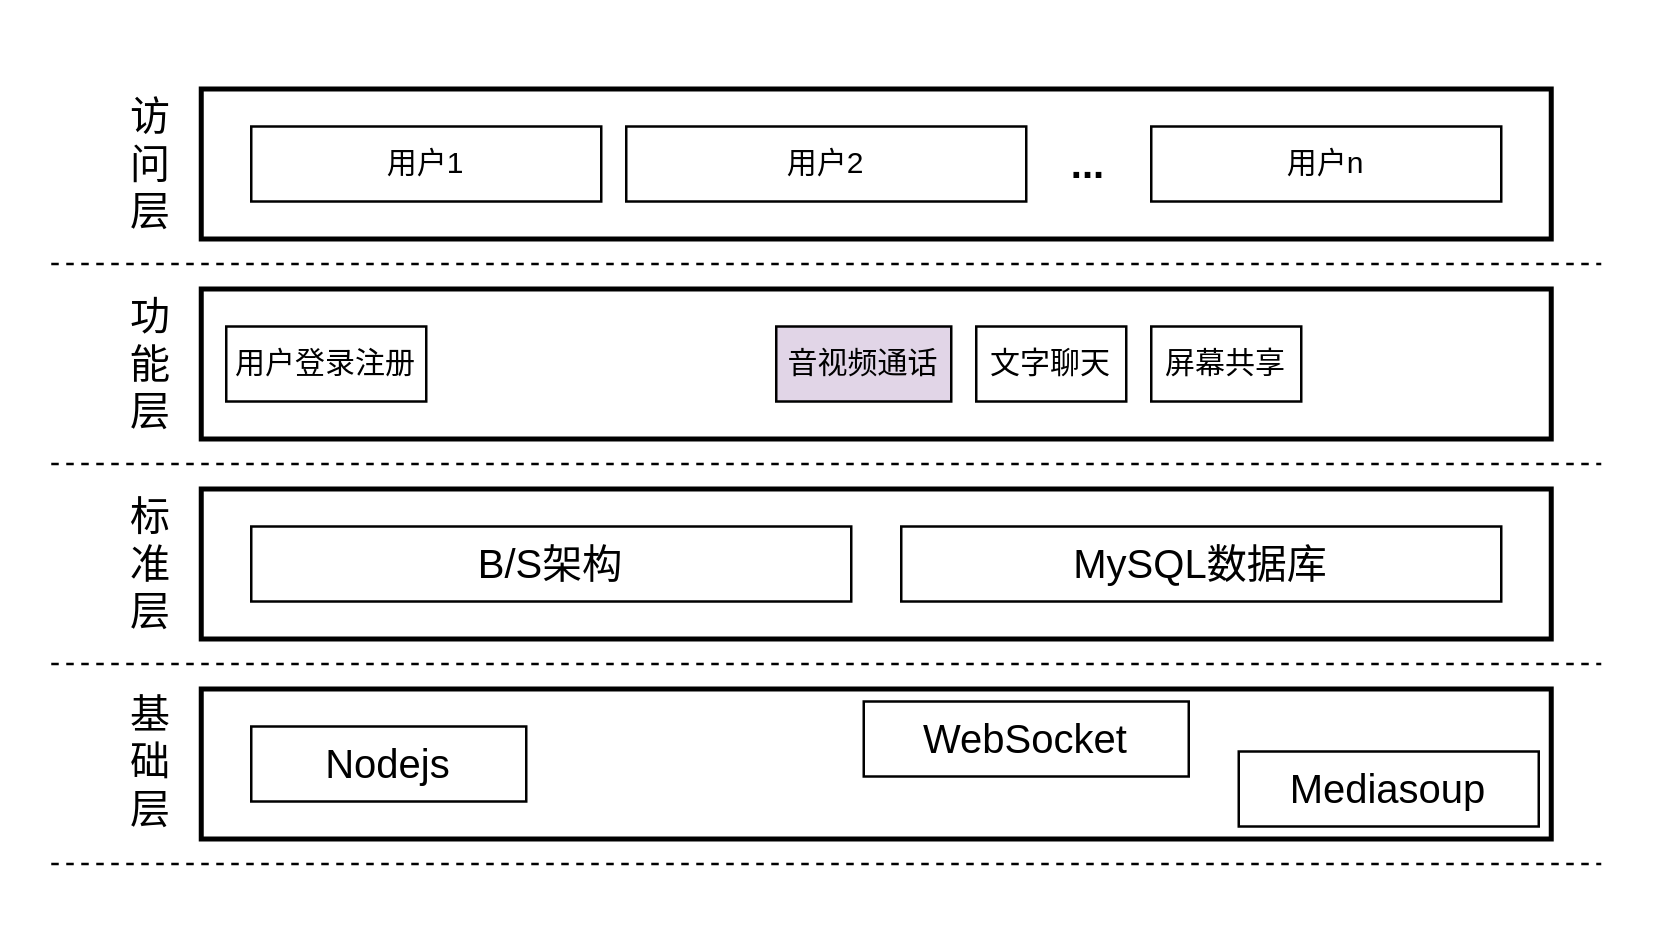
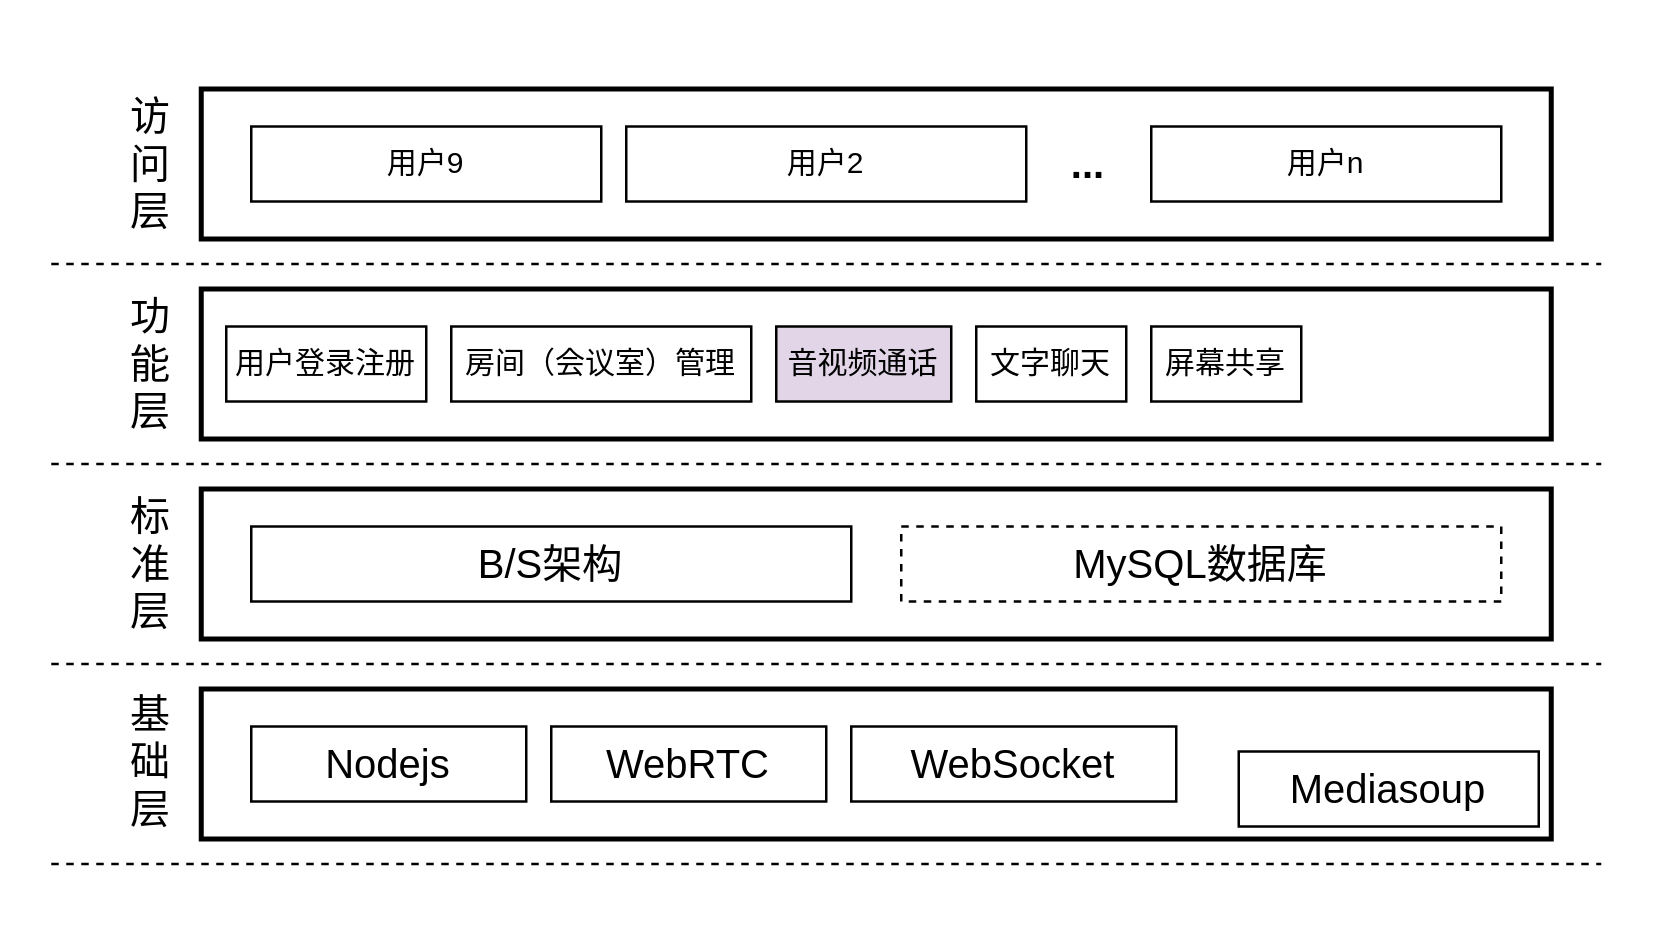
node "用户1": label "用户1" -> "用户9"
node "房间（会议室）管理": added
node "MySQL数据库": style solid -> dashed
node "WebSocket": moved (1026, 739) -> (1014, 764)
node "WebRTC": added
